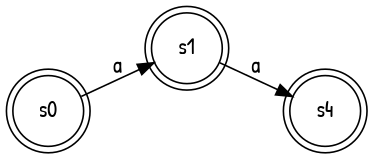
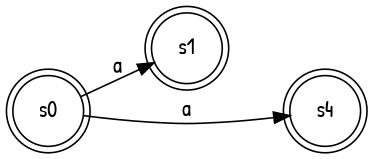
edge "s1" -> "s4": now "s0" -> "s4"
